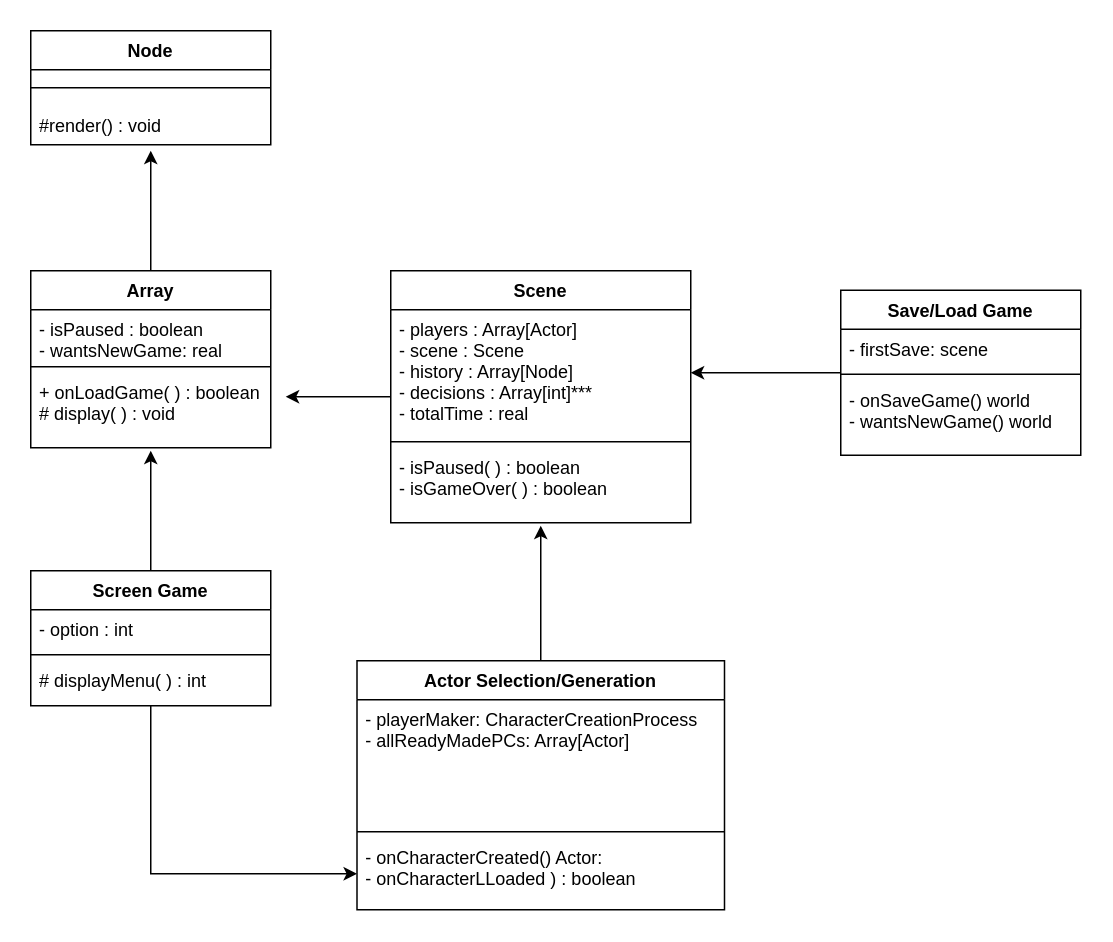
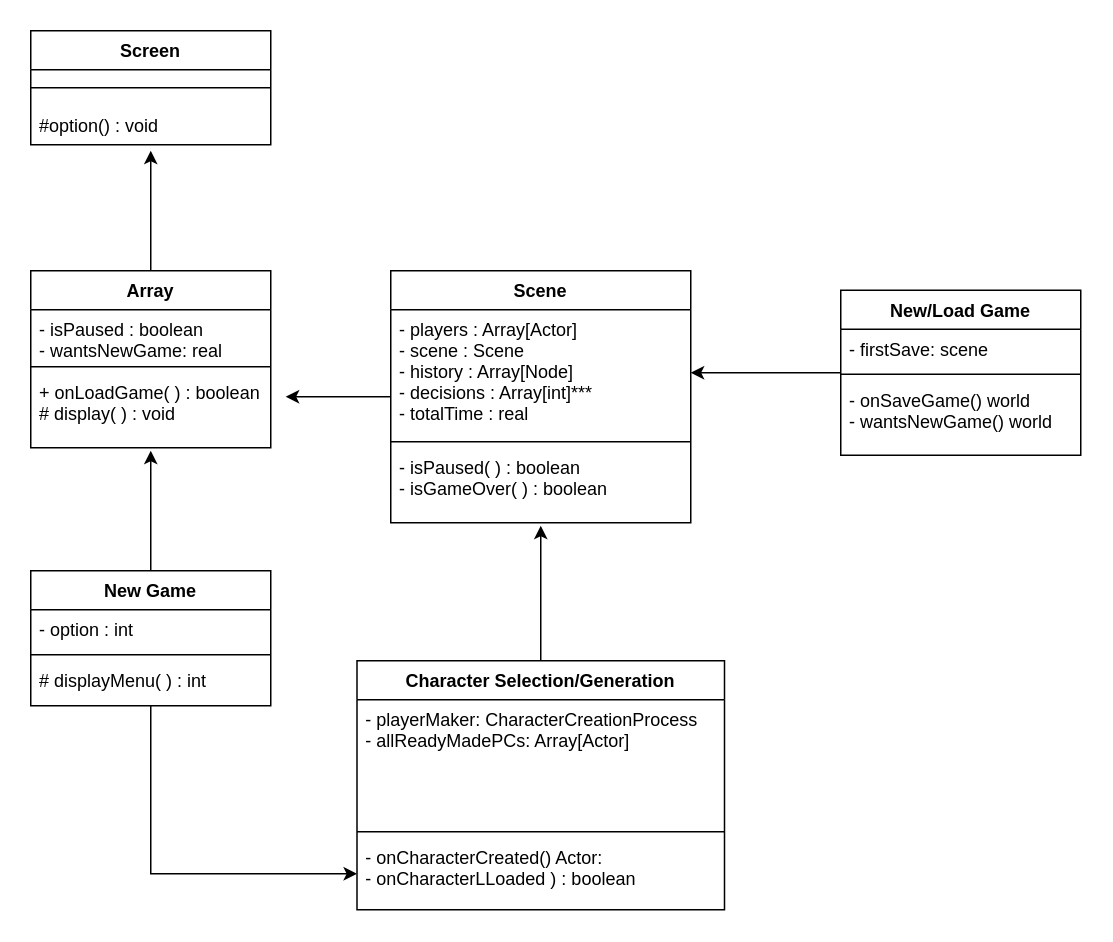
node "Node": label "Node" -> "Screen"
node "#render() : void": label "#render() : void" -> "#option() : void"
node "Save/Load Game": label "Save/Load Game" -> "New/Load Game"
node "Screen Game": label "Screen Game" -> "New Game"
node "Actor Selection/Generation": label "Actor Selection/Generation" -> "Character Selection/Generation"
